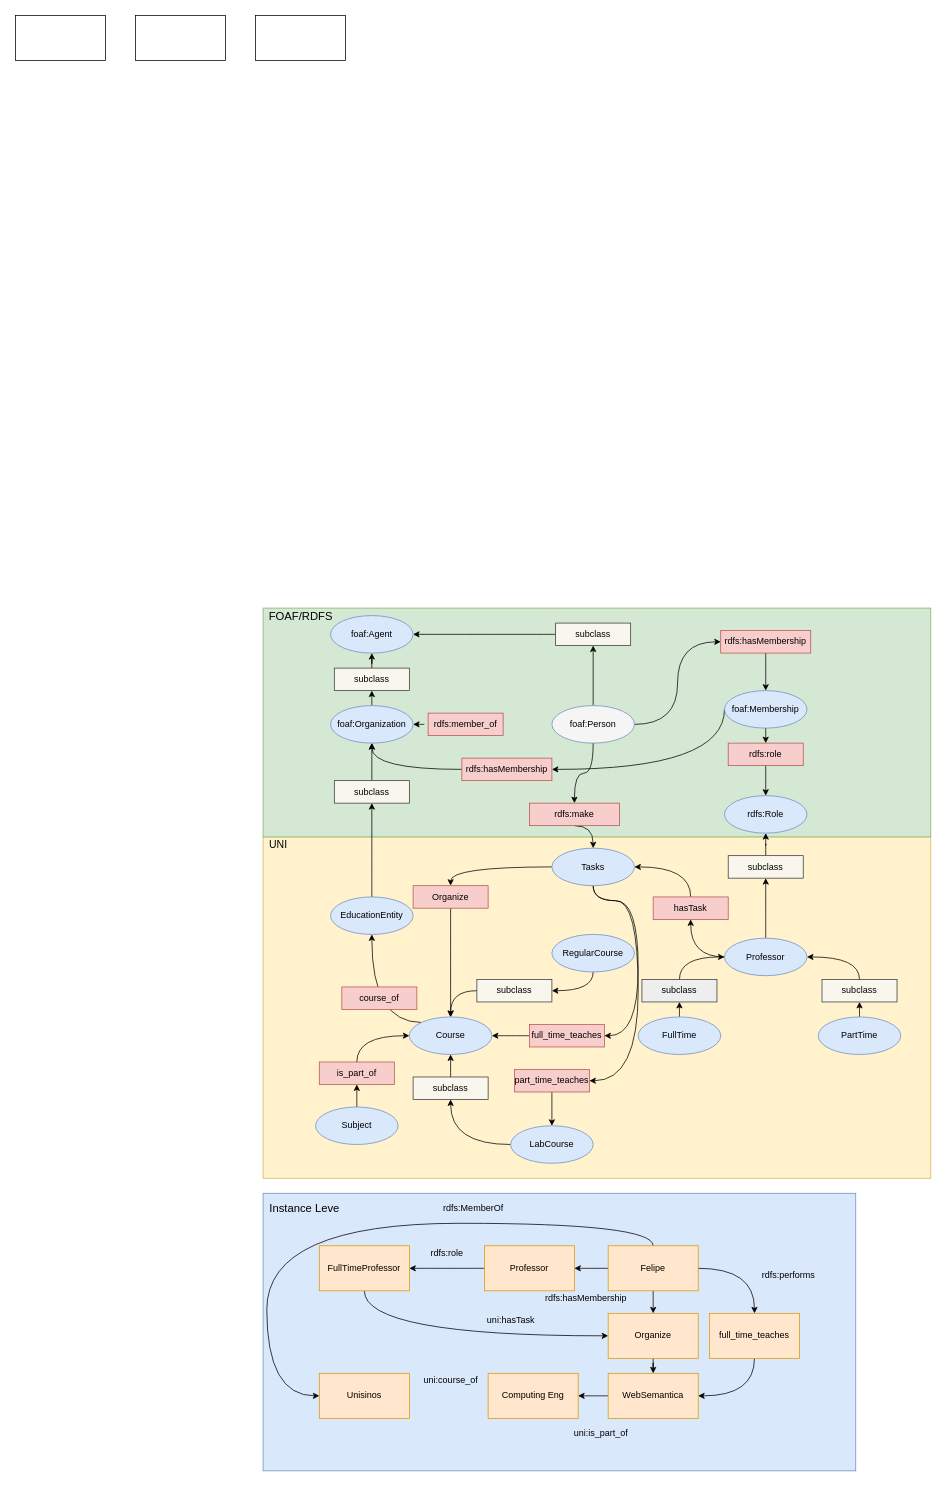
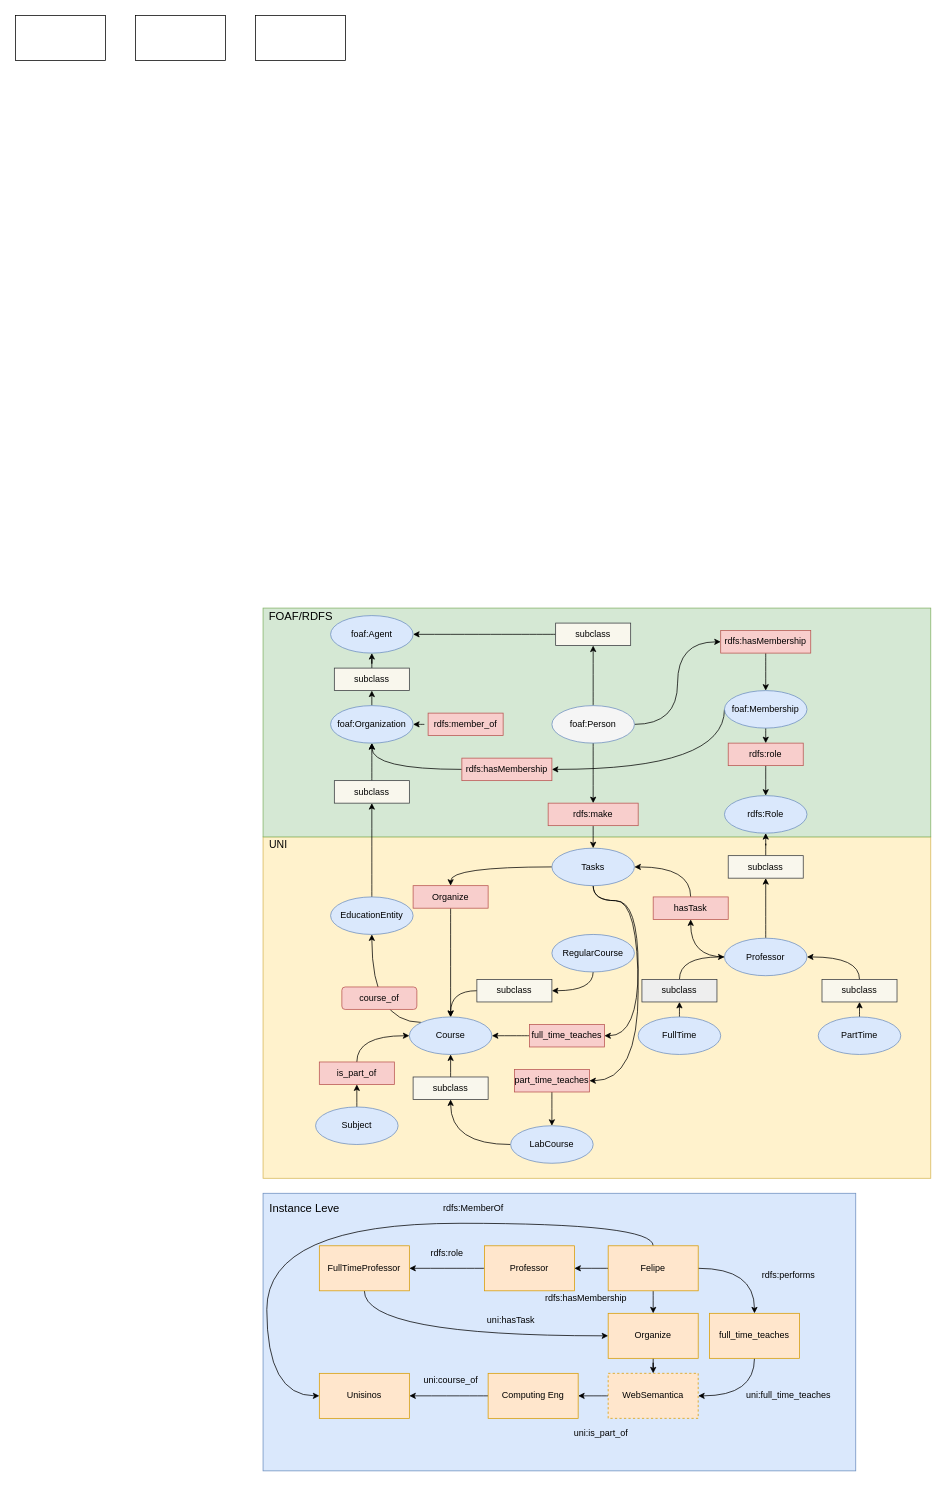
node "rdfs:make": moved (574, 814) -> (593, 814)
node "course_of": shape rectangle -> rounded rectangle
edge "Computing Eng" -> "Unisinos": added
node "WebSemantica": style solid -> dashed
node "uni:full_time_teaches": added
